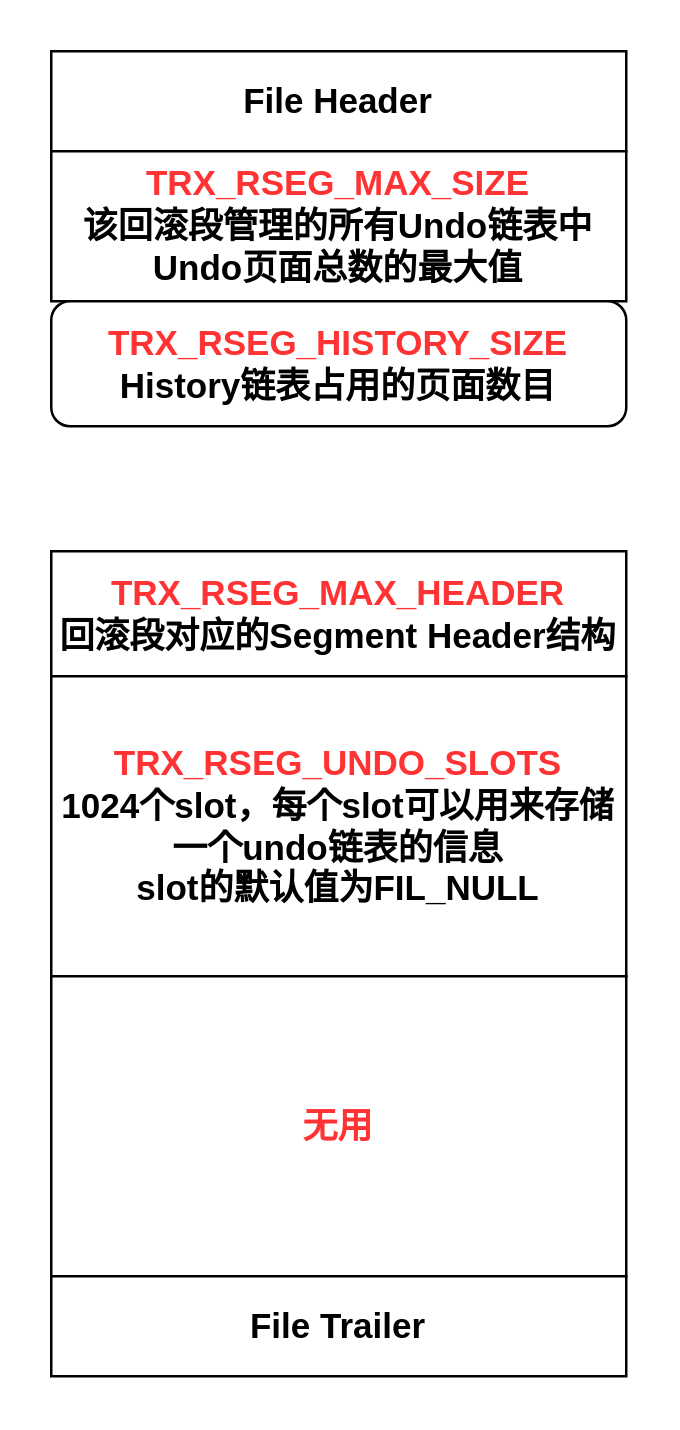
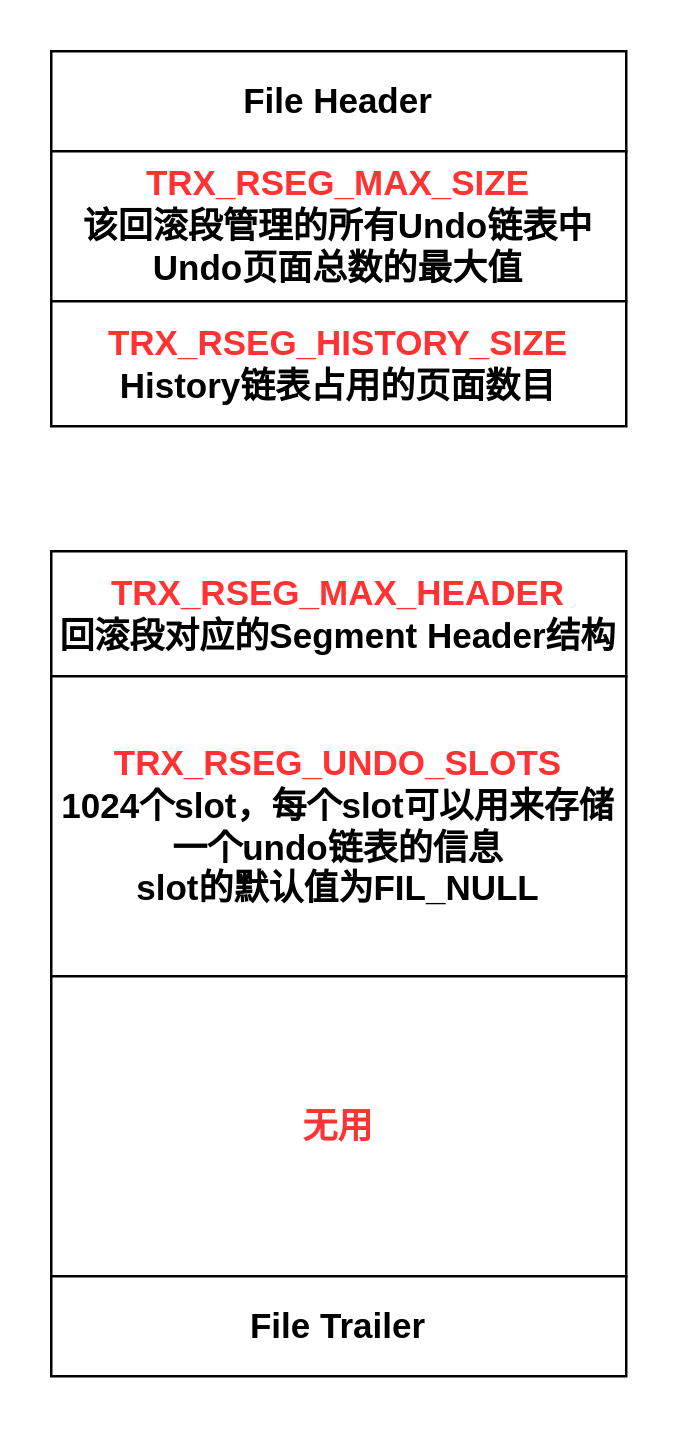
node "TRX_RSEG_HISTORY_SIZE History链表占用的页面数目": shape rounded rectangle -> rectangle
